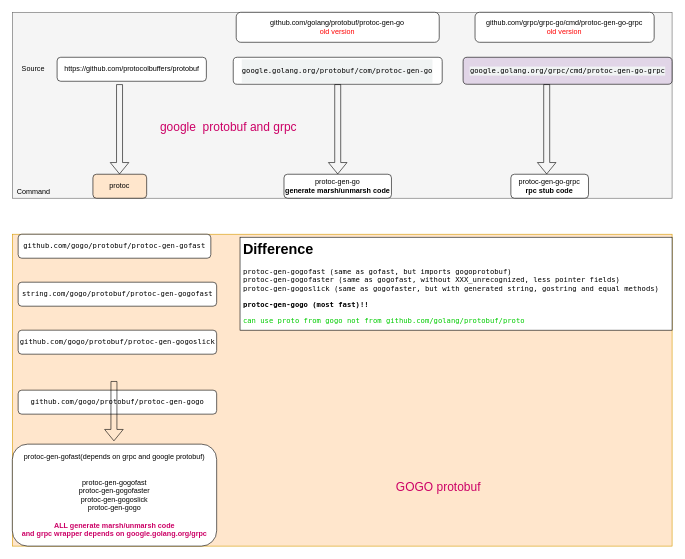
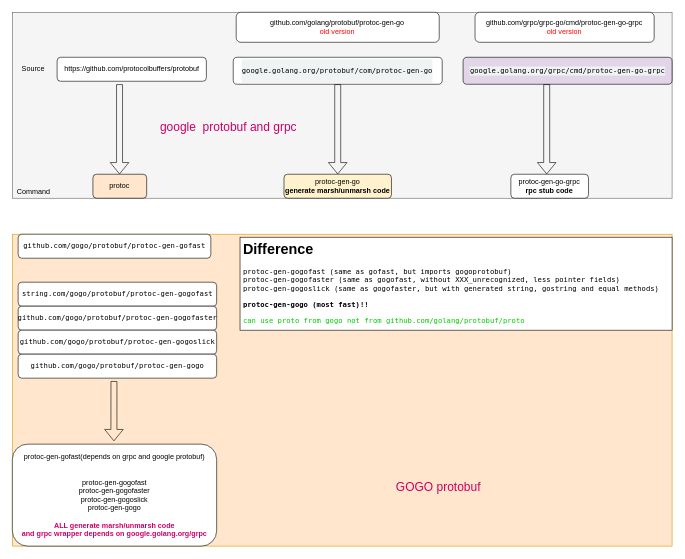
node "protoc-gen-go generate marsh/unmarsh code": fillcolor #ffffff -> #fff2cc
node "github.com/gogo/protobuf/protoc-gen-gogofaster": added
node "github.com/gogo/protobuf/protoc-gen-gogo": moved (117, 402) -> (117, 366)
